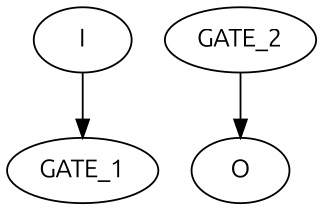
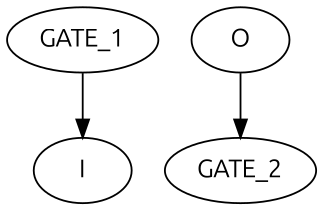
edge "I" -> "GATE_1": reversed
edge "GATE_2" -> "O": reversed
